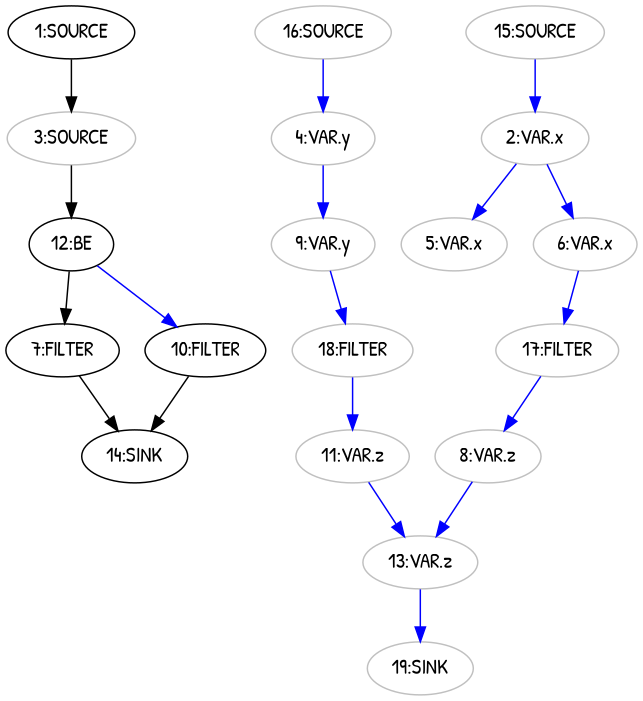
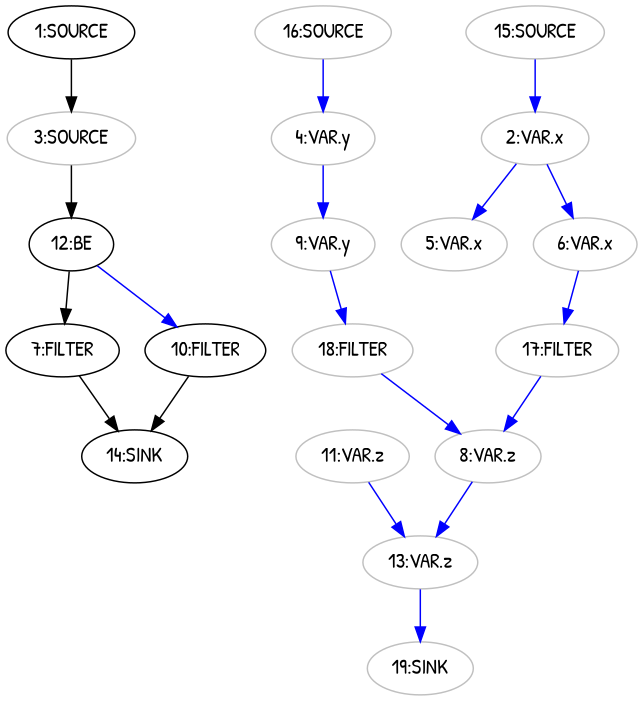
edge "18:FILTER" -> "11:VAR.z": now "18:FILTER" -> "8:VAR.z"
